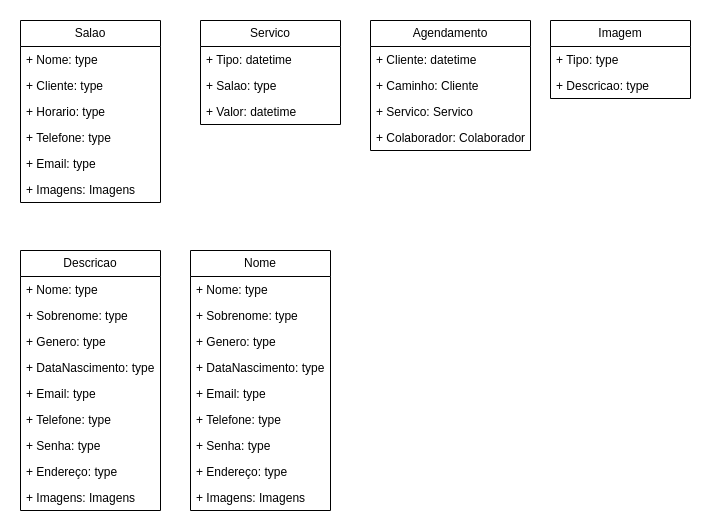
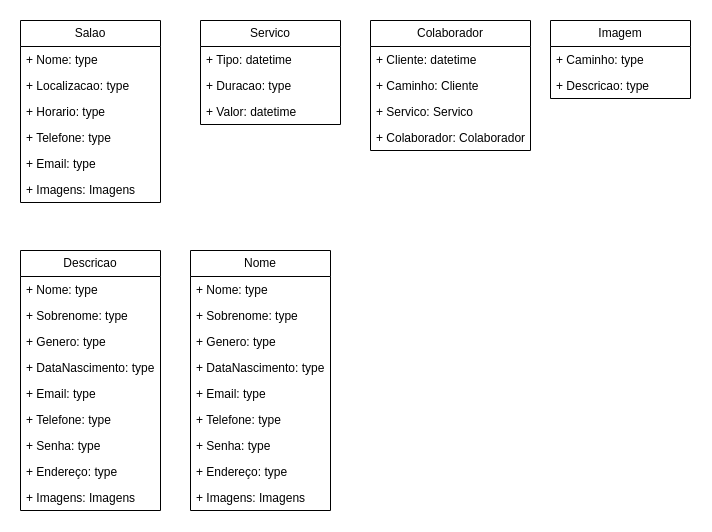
node "Agendamento": label "Agendamento" -> "Colaborador"
node "+ Tipo: type": label "+ Tipo: type" -> "+ Caminho: type"
node "+ Cliente: type": label "+ Cliente: type" -> "+ Localizacao: type"
node "+ Salao: type": label "+ Salao: type" -> "+ Duracao: type"
